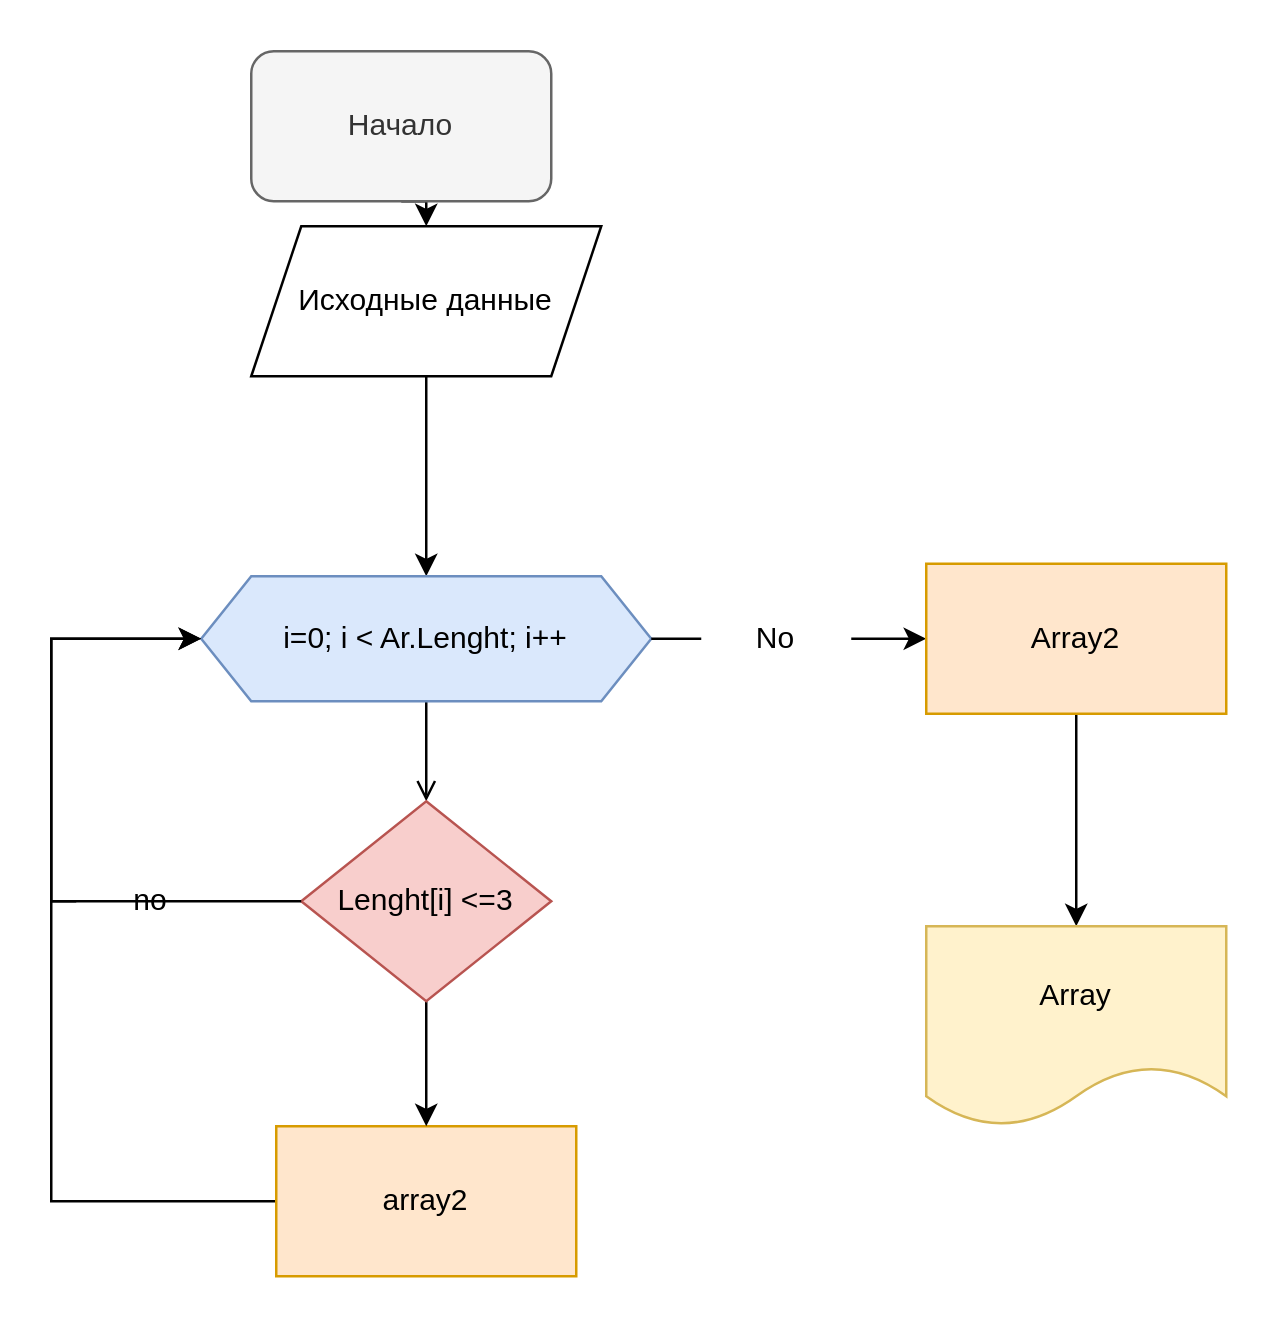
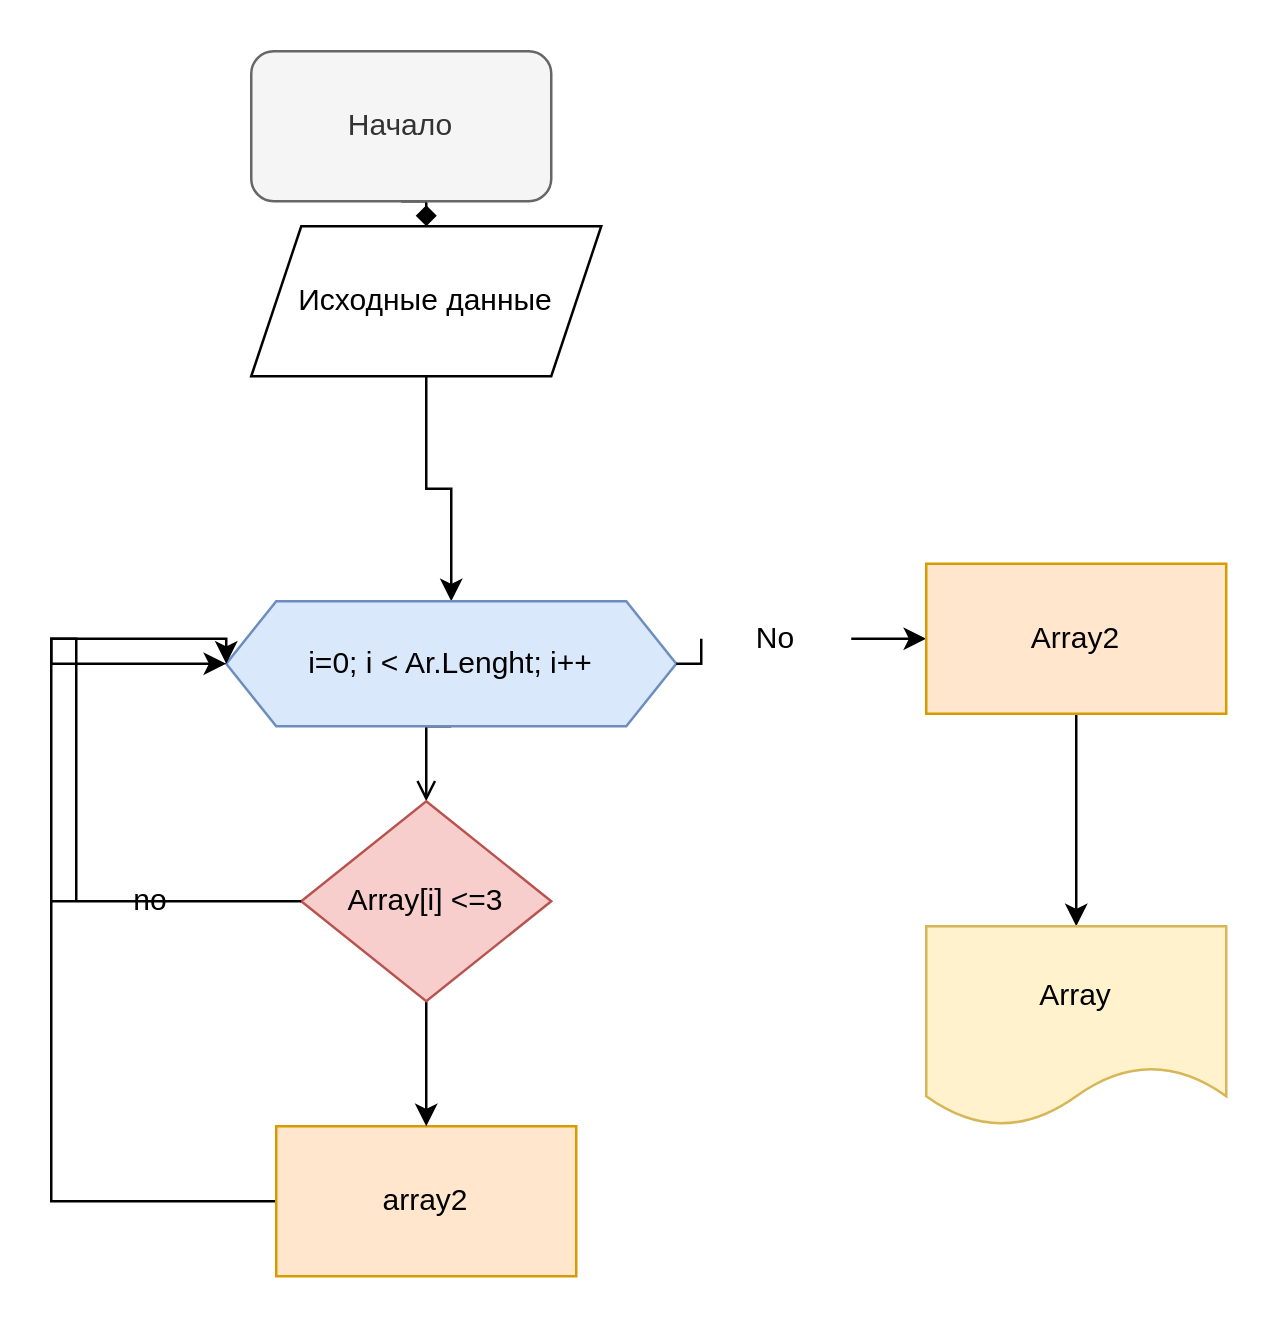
edge "Начало" -> "Исходные данные": arrowhead classic -> diamond
node "i=0; i < Ar.Lenght; i++": moved (426, 639) -> (451, 664)
node "Lenght[i] <=3": label "Lenght[i] <=3" -> "Array[i] <=3"
